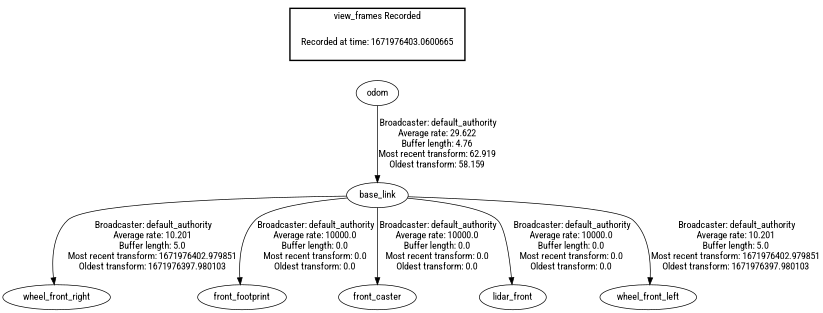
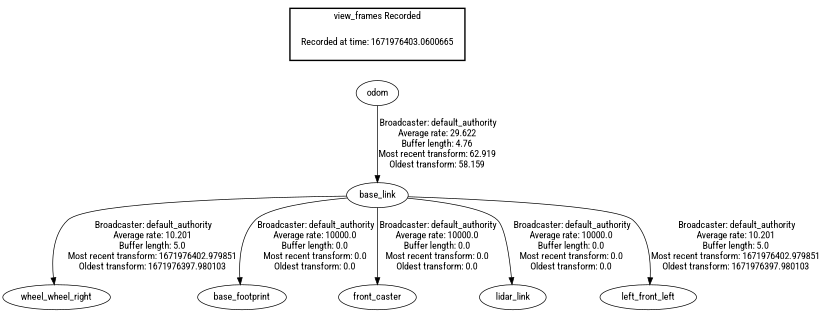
node "wheel_front_right": label "wheel_front_right" -> "wheel_wheel_right"
node "front_footprint": label "front_footprint" -> "base_footprint"
node "lidar_front": label "lidar_front" -> "lidar_link"
node "wheel_front_left": label "wheel_front_left" -> "left_front_left"
